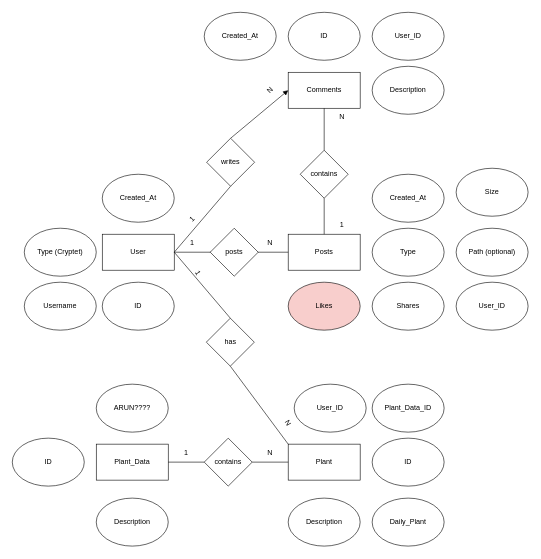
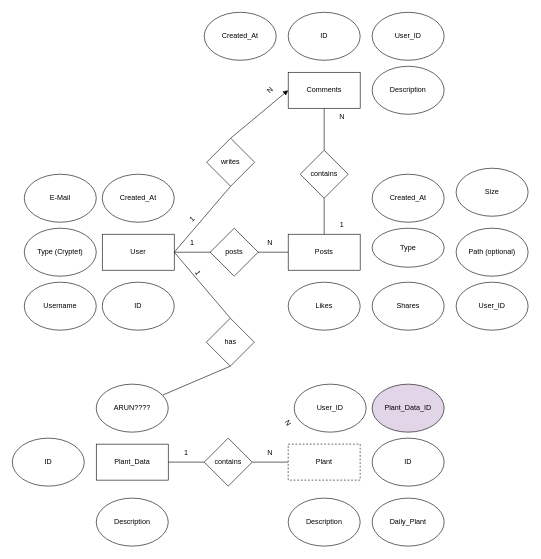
node "E-Mail": added
node "Type": size 72x48 -> 72x39
node "Likes": fillcolor #f8cecc -> #ffffff
edge "has" -- "Plant": now "has" -- "ARUN????"
node "Plant_Data_ID": fillcolor #ffffff -> #e1d5e7
node "Plant": style solid -> dashed
